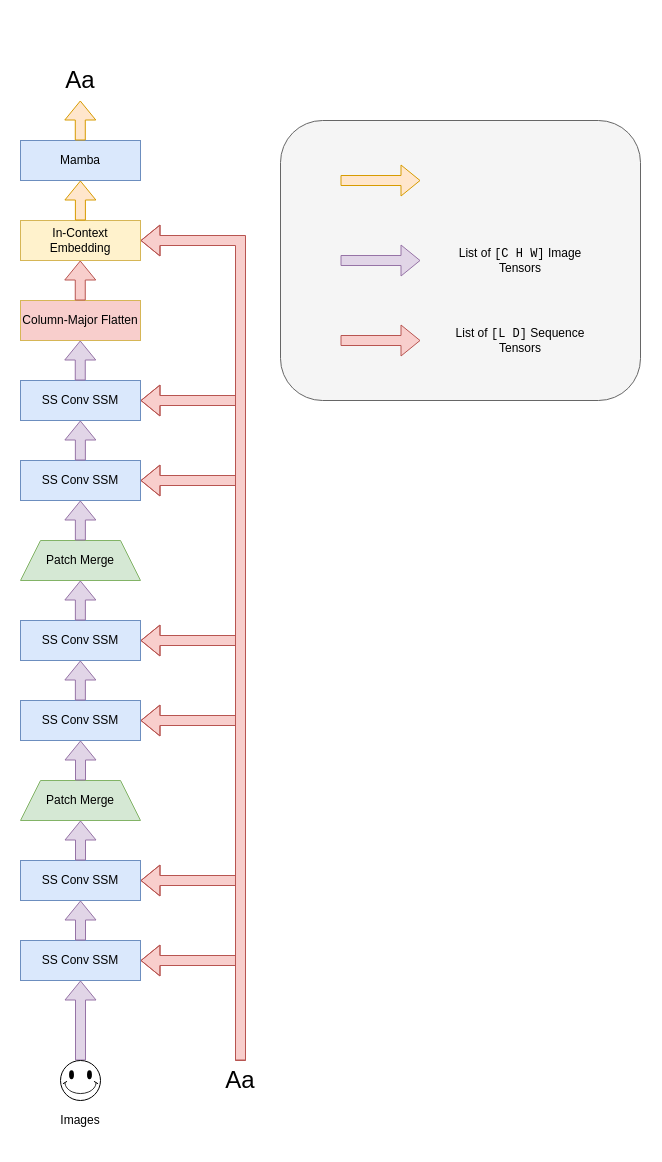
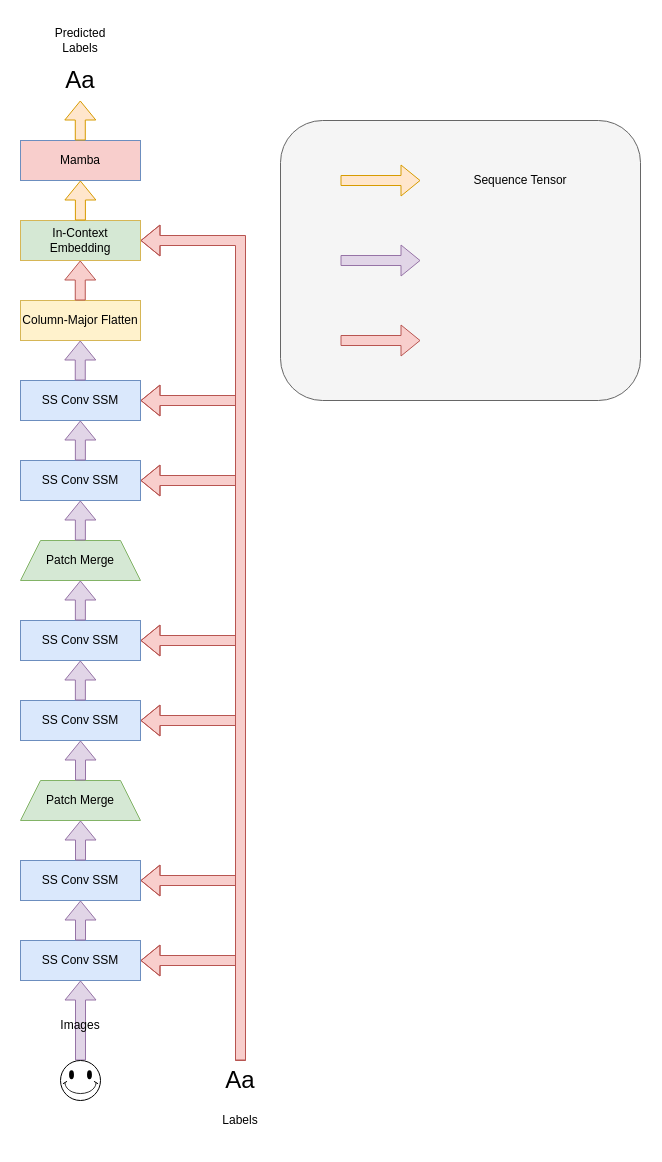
node "Predicted Labels": added
node "Mamba": fillcolor #dae8fc -> #f8cecc
node "Sequence Tensor": added
node "In-Context Embedding": fillcolor #fff2cc -> #d5e8d4
node "List of [C H W] Image Tensors": removed
node "Column-Major Flatten": fillcolor #f8cecc -> #fff2cc
node "List of [L D] Sequence Tensors": removed
node "Images": moved (81, 1121) -> (81, 1026)
node "Labels": added
